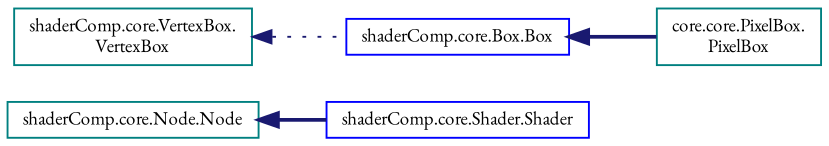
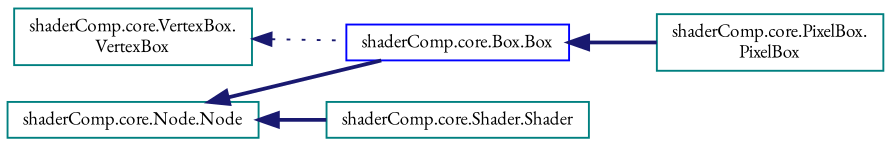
node "core.core.PixelBox. PixelBox": label "core.core.PixelBox. PixelBox" -> "shaderComp.core.PixelBox. PixelBox"
edge "shaderComp.core.Box.Box" -> "shaderComp.core.Node.Node": added
node "shaderComp.core.Shader.Shader": color blue -> teal
